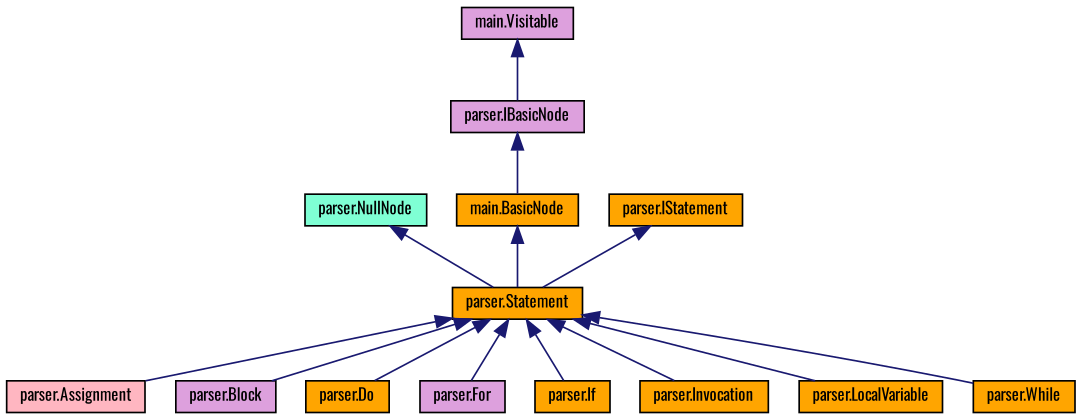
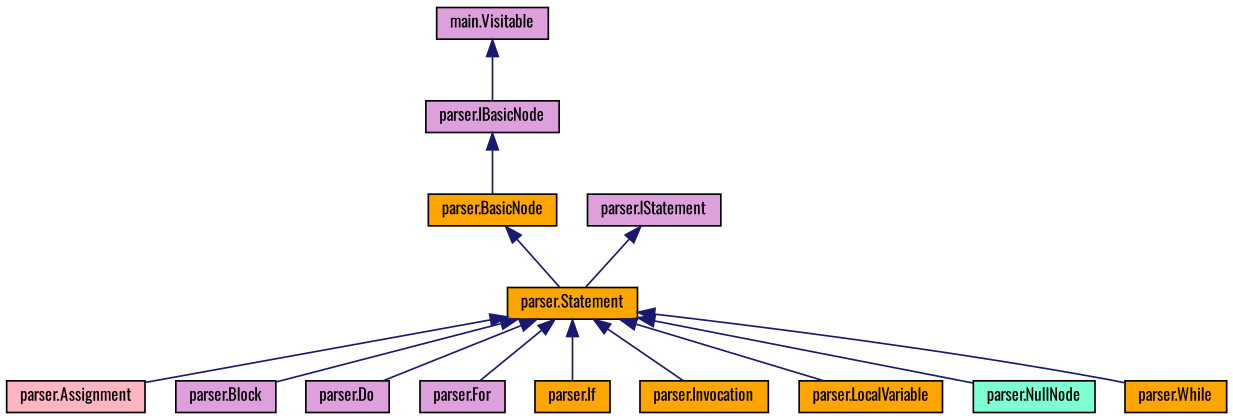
node "main.BasicNode": label "main.BasicNode" -> "parser.BasicNode"
node "parser.IStatement": fillcolor orange -> plum
edge "parser.Statement" -> "parser.NullNode": reversed
node "parser.Do": fillcolor orange -> plum
